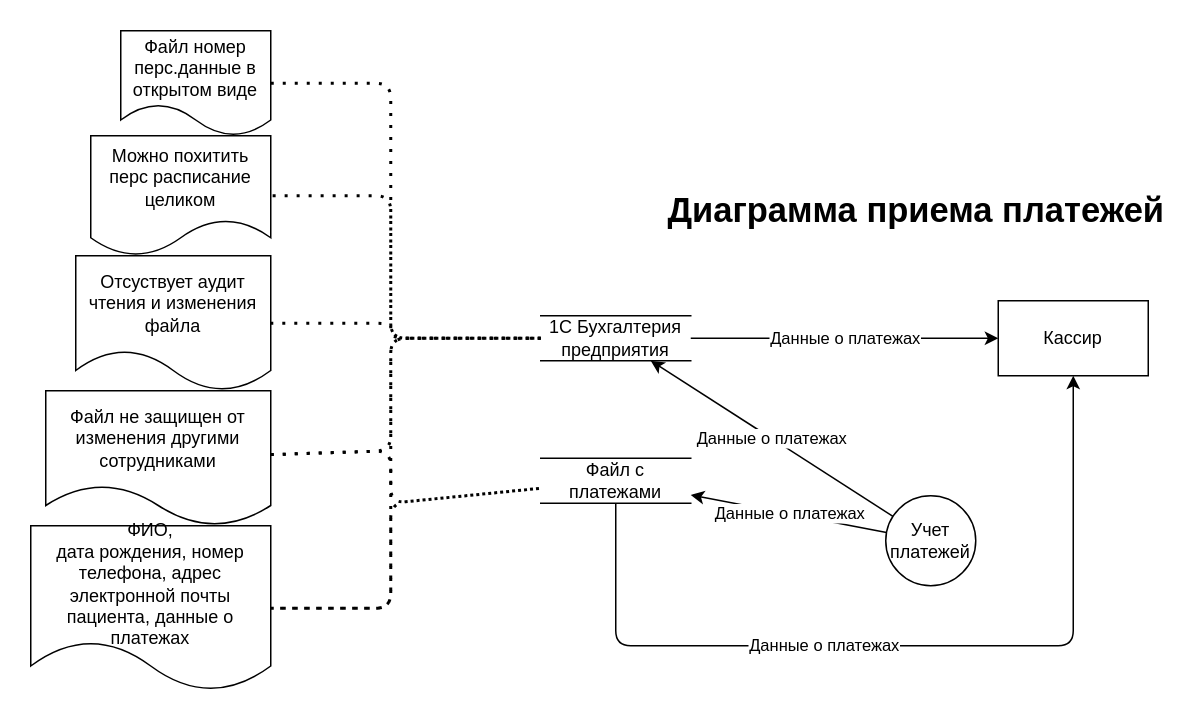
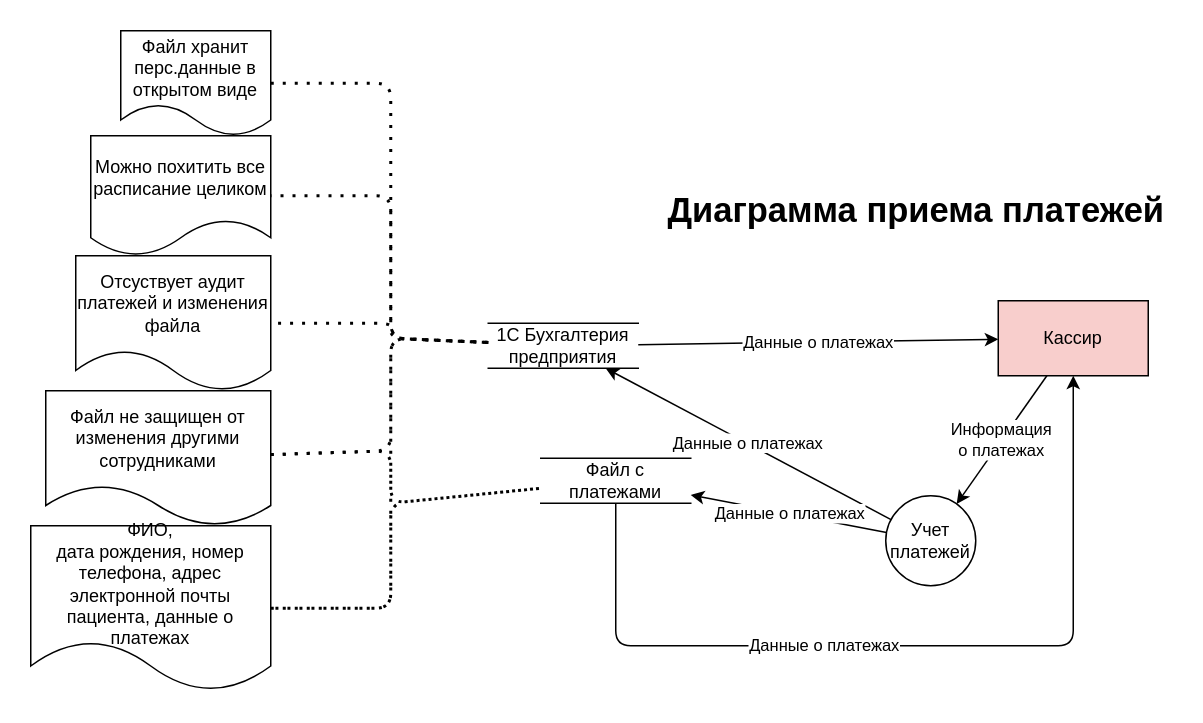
node "Файл номер перс.данные в открытом виде": label "Файл номер перс.данные в открытом виде" -> "Файл хранит перс.данные в открытом виде"
node "Можно похитить перс расписание целиком": label "Можно похитить перс расписание целиком" -> "Можно похитить все расписание целиком"
node "Отсуствует аудит чтения и изменения файла": label "Отсуствует аудит чтения и изменения файла" -> "Отсуствует аудит платежей и изменения файла"
node "1С Бухгалтерия предприятия": moved (616, 338) -> (563, 346)
node "Кассир": fillcolor #ffffff -> #f8cecc
edge "Кассир" -> "Учет платежей": added, label "Информация о платежах"
